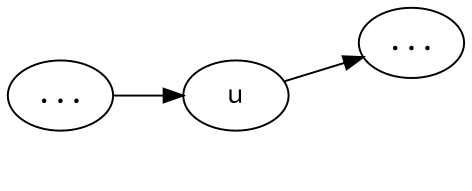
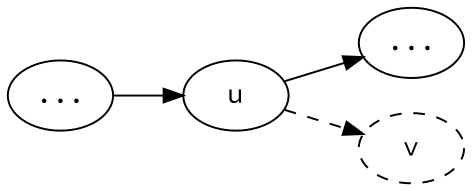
node "v": added
